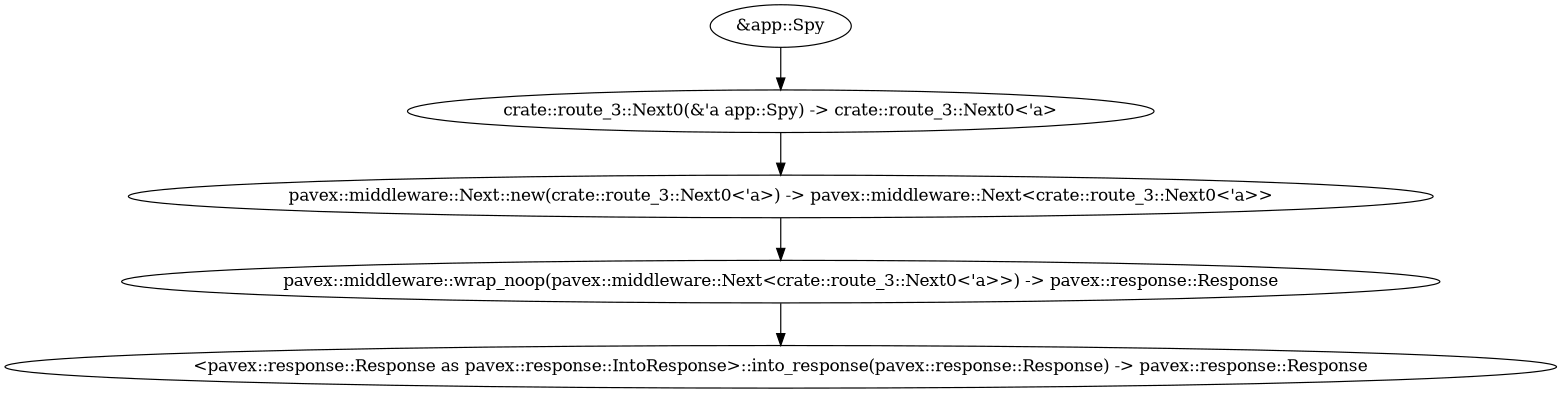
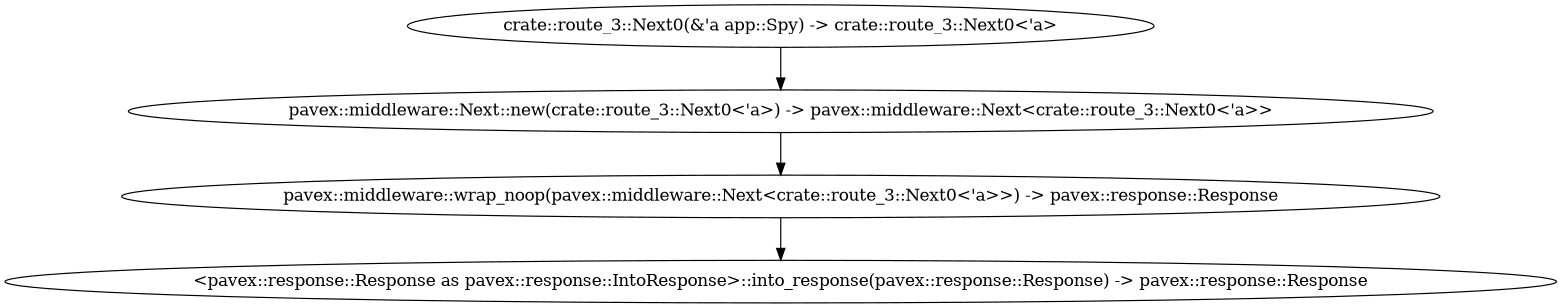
node "&app::Spy": removed
